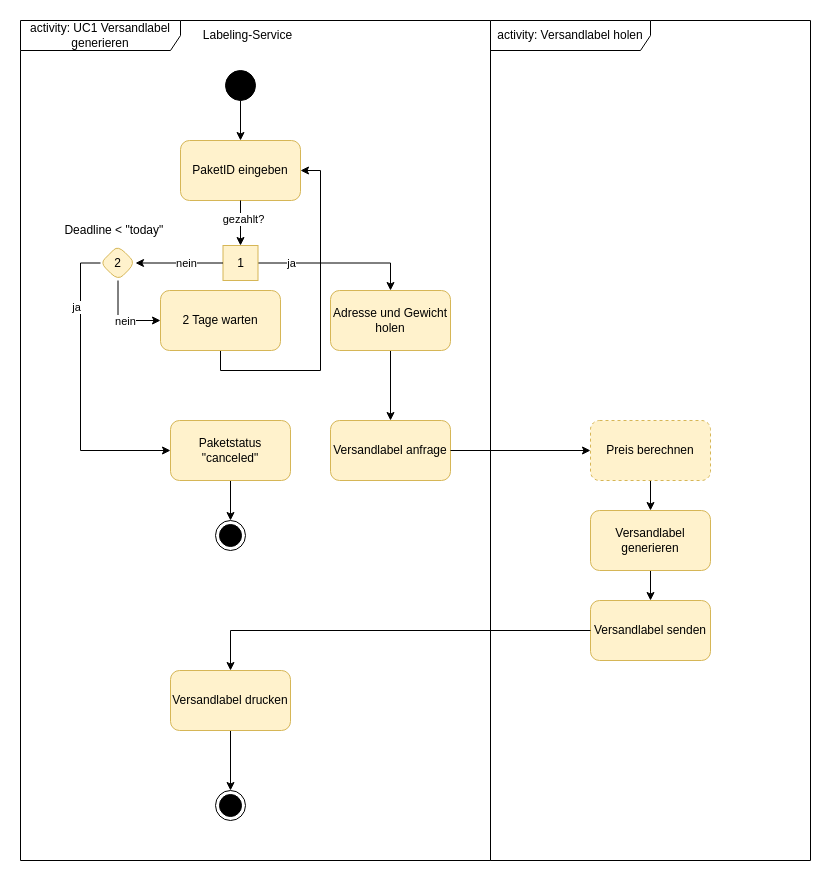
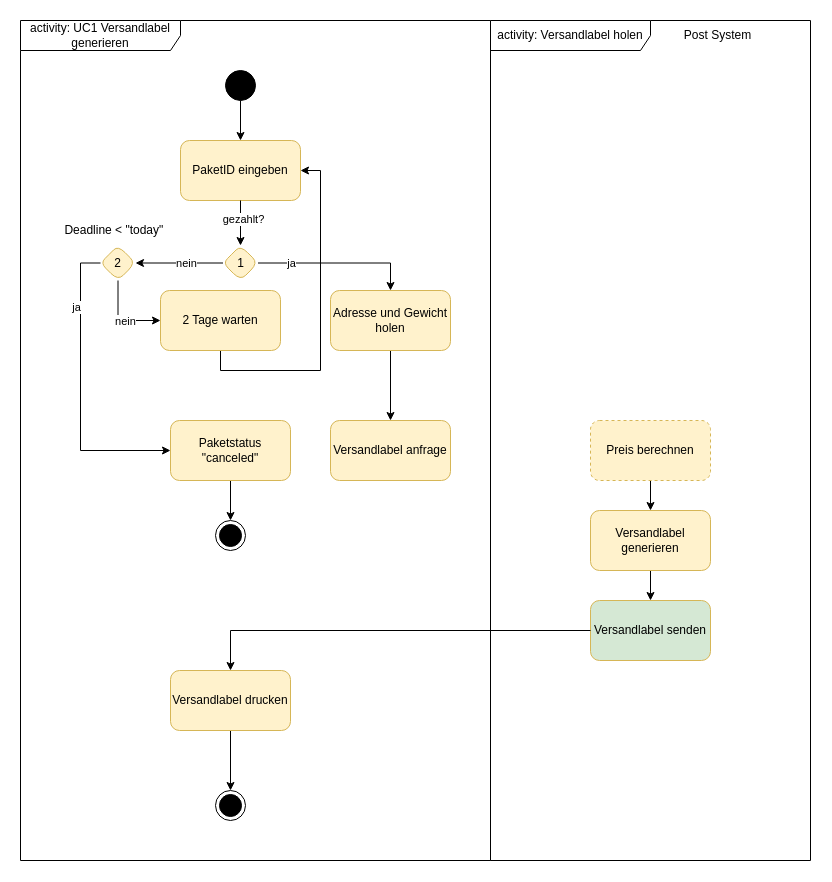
node "Labeling-Service": removed
node "Post System": added
node "1": shape rectangle -> diamond
edge "Versandlabel anfrage" -> "Preis berechnen": removed
node "Versandlabel senden": fillcolor #fff2cc -> #d5e8d4
